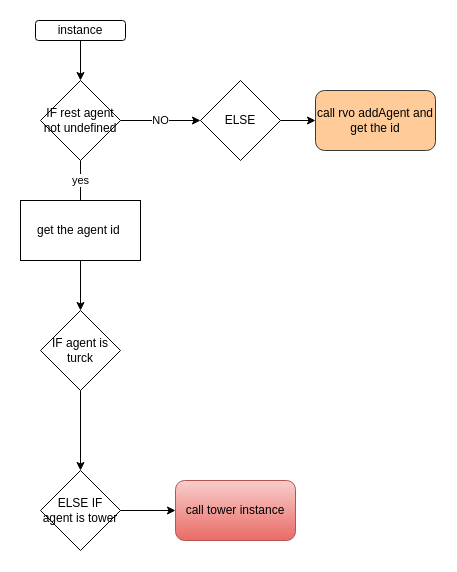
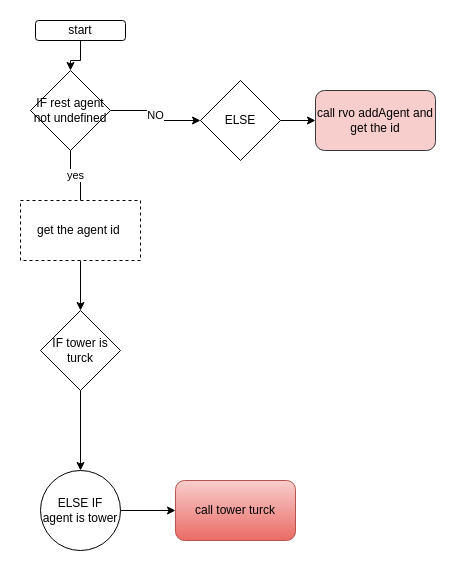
node "instance": label "instance" -> "start"
node "IF rest agent not undefined": moved (81, 121) -> (71, 111)
node "call rvo addAgent and get the id": fillcolor #ffcc99 -> #f8cecc
node "get the agent id": style solid -> dashed
node "IF agent is turck": label "IF agent is turck" -> "IF tower is turck"
node "ELSE IF agent is tower": shape diamond -> ellipse
node "call tower instance": label "call tower instance" -> "call tower turck"
